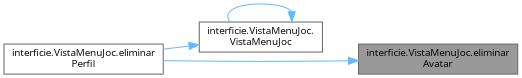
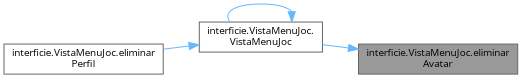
edge "interficie.VistaMenuJoc.eliminar Perfil" -> "interficie.VistaMenuJoc.eliminar Avatar": now "interficie.VistaMenuJoc. VistaMenuJoc" -> "interficie.VistaMenuJoc.eliminar Avatar"
